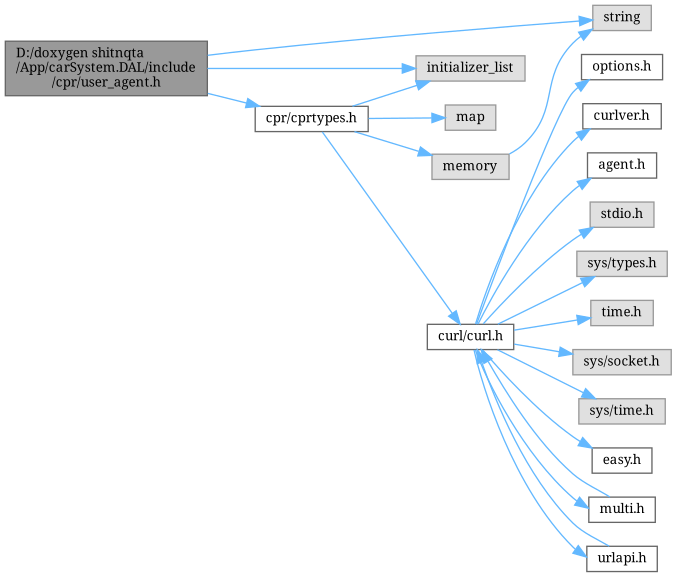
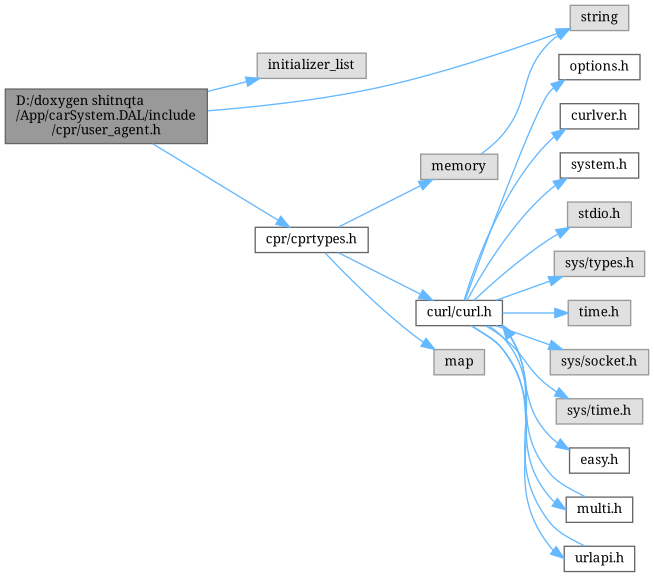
edge "cpr/cprtypes.h" -> "initializer_list": removed
node "agent.h": label "agent.h" -> "system.h"
